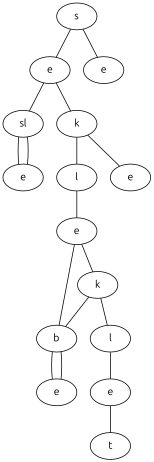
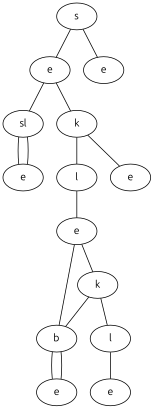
node "t": removed
